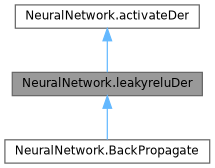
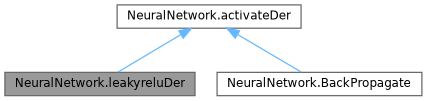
edge "NeuralNetwork.BackPropagate" -> "NeuralNetwork.leakyreluDer": now "NeuralNetwork.BackPropagate" -> "NeuralNetwork.activateDer"
